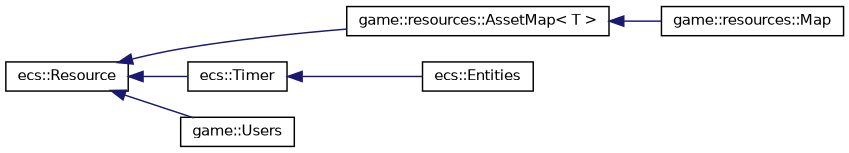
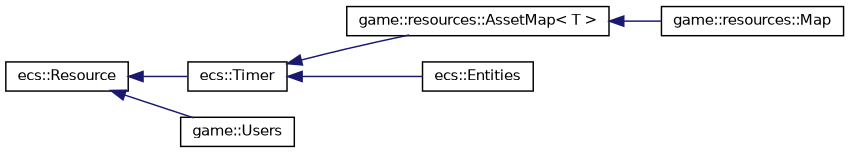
edge "game::resources::AssetMap< T >" -> "ecs::Resource": now "game::resources::AssetMap< T >" -> "ecs::Timer"
